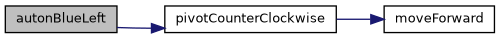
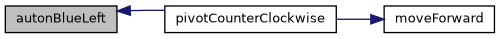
edge "autonBlueLeft" -> "pivotCounterClockwise": reversed
